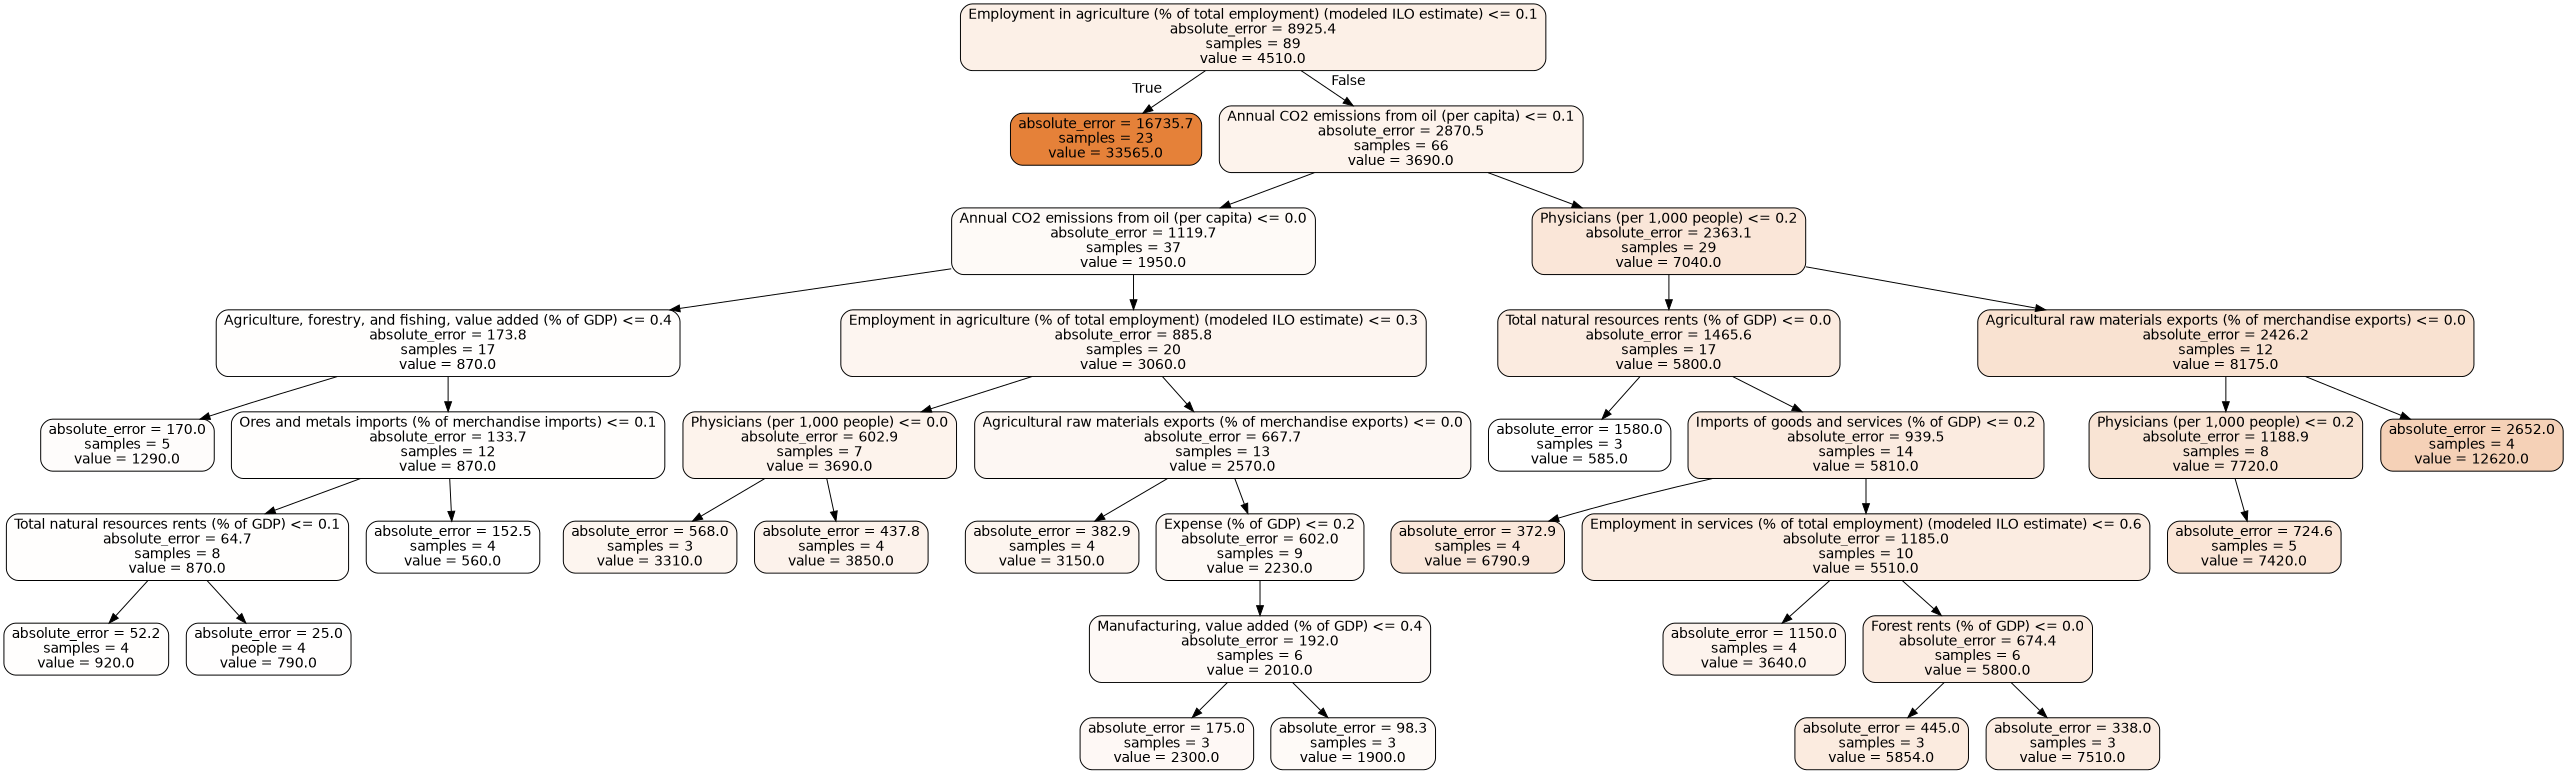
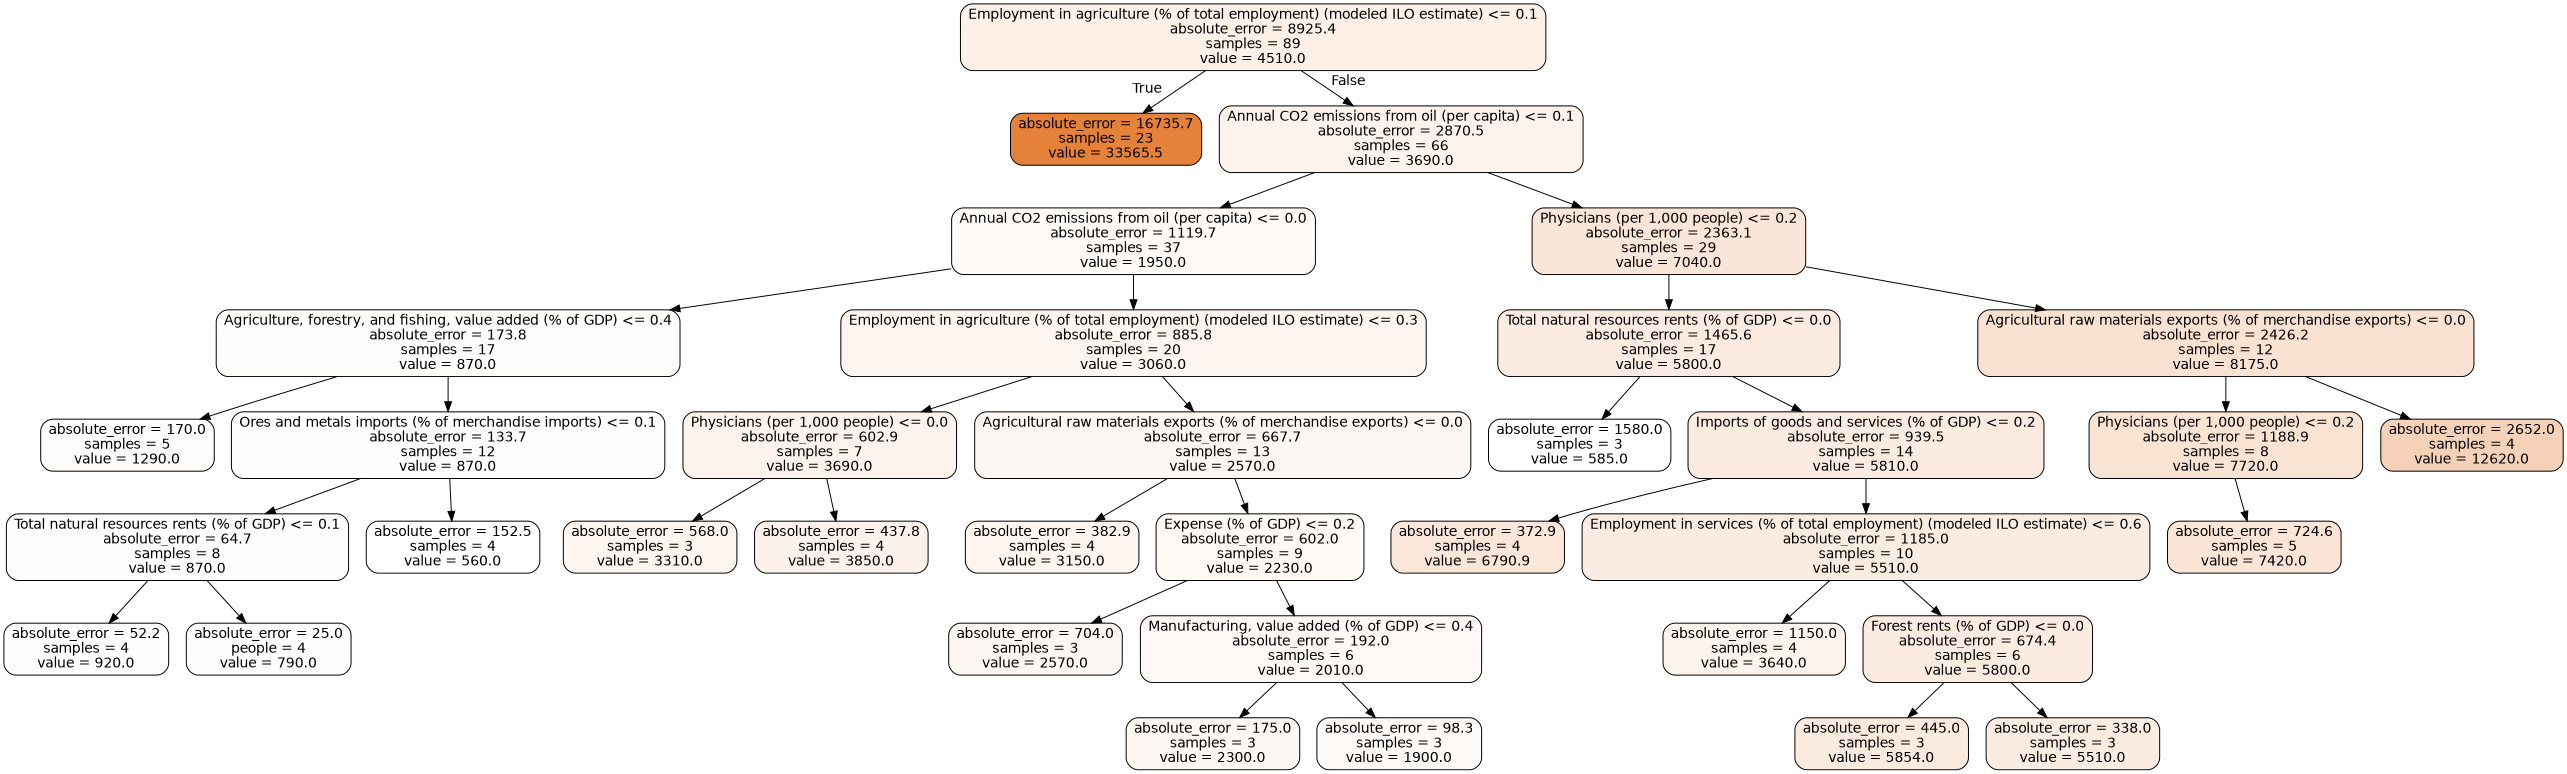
node "absolute_error = 16735.7 samples = 23 value = 33565.0": label "absolute_error = 16735.7 samples = 23 value = 33565.0" -> "absolute_error = 16735.7 samples = 23 value = 33565.5"
node "absolute_error = 704.0 samples = 3 value = 2570.0": added
node "absolute_error = 338.0 samples = 3 value = 7510.0": label "absolute_error = 338.0 samples = 3 value = 7510.0" -> "absolute_error = 338.0 samples = 3 value = 5510.0"
